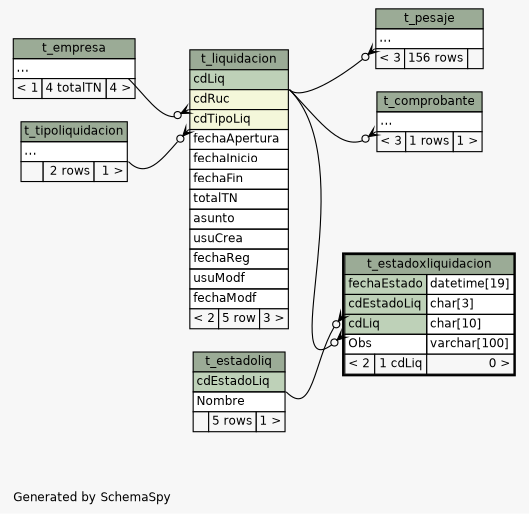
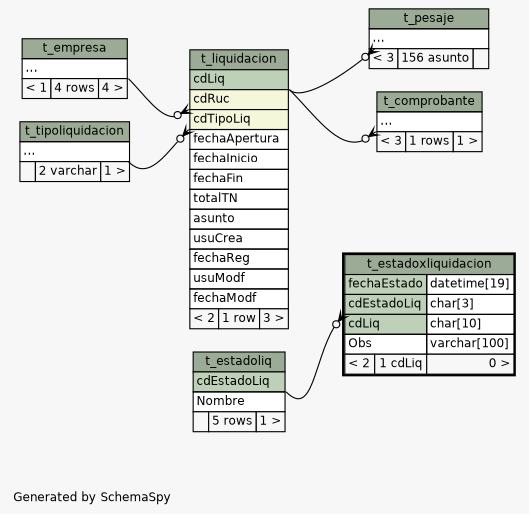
node "t_pesaje": text "156 rows" -> "156 asunto"
node "t_empresa": text "4 totalTN" -> "4 rows"
node "t_tipoliquidacion": text "2 rows" -> "2 varchar"
edge "t_liquidacion" -> "t_estadoxliquidacion": removed
node "t_liquidacion": text "5 row" -> "1 row"
